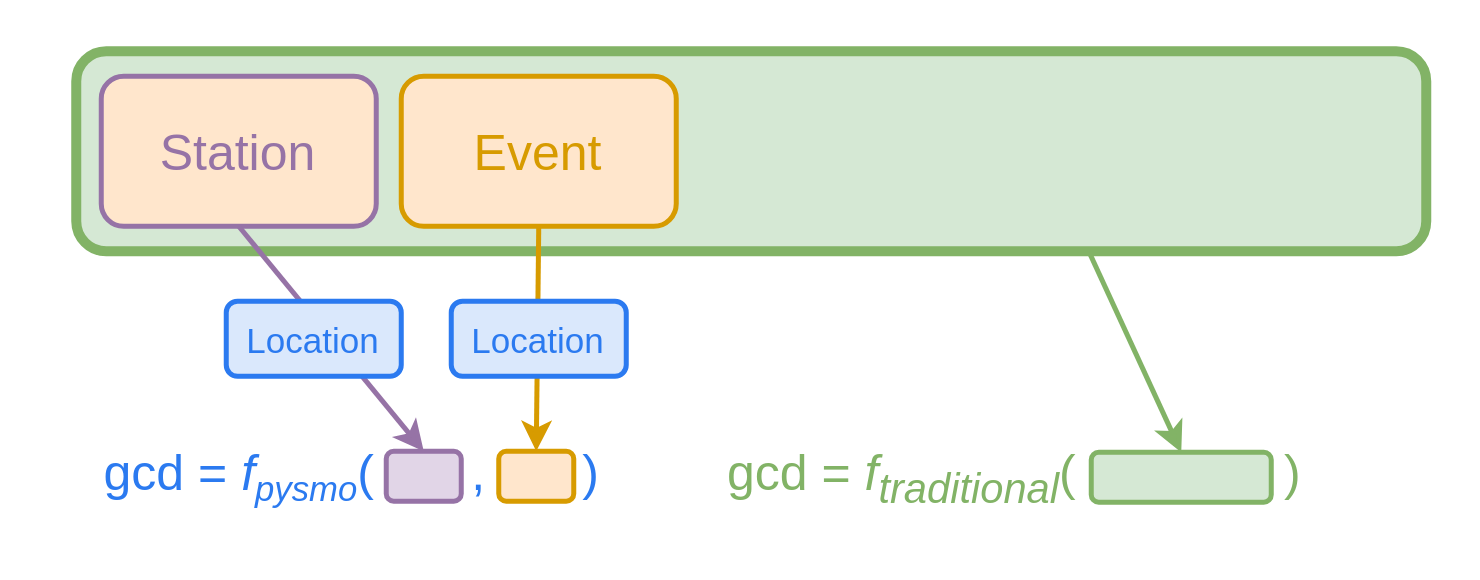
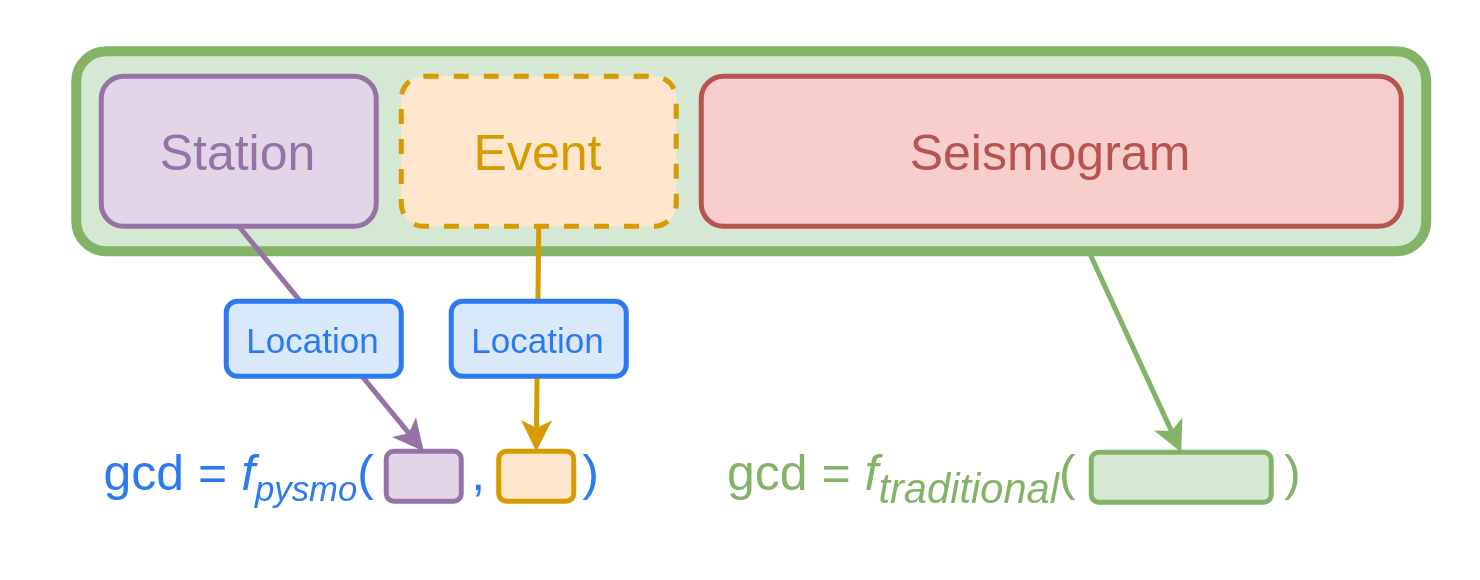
node "Station": fillcolor #ffe6cc -> #e1d5e7
node "Event": style solid -> dashed
node "Seismogram": added
